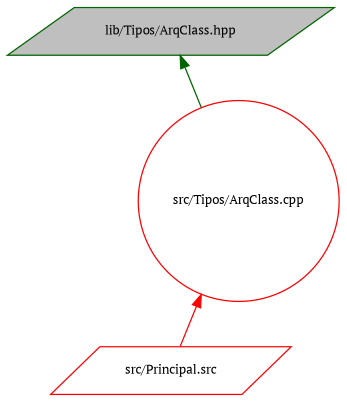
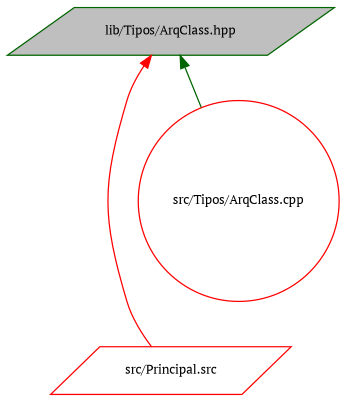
edge "src/Principal.src" -> "src/Tipos/ArqClass.cpp": now "src/Principal.src" -> "lib/Tipos/ArqClass.hpp"
